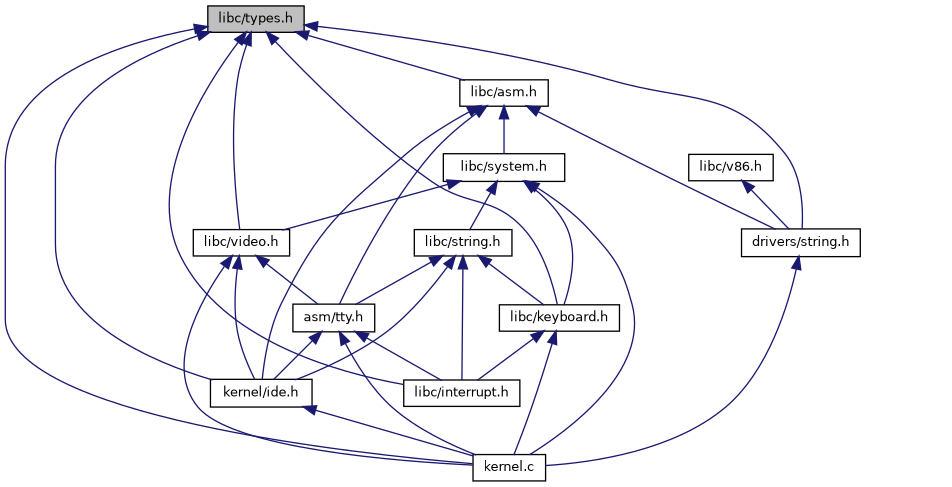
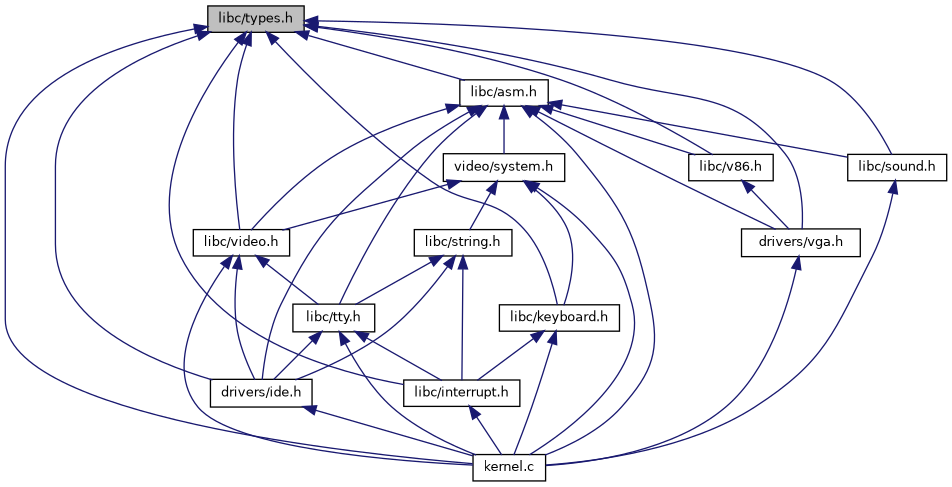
edge "libc/v86.h" -> "libc/types.h": added
edge "libc/v86.h" -> "libc/asm.h": added
edge "libc/video.h" -> "libc/asm.h": added
node "libc/system.h": label "libc/system.h" -> "video/system.h"
node "libc/sound.h": added
node "drivers/string.h": label "drivers/string.h" -> "drivers/vga.h"
edge "libc/keyboard.h" -> "libc/string.h": removed
edge "kernel.c" -> "libc/asm.h": added
node "asm/tty.h": label "asm/tty.h" -> "libc/tty.h"
node "kernel/ide.h": label "kernel/ide.h" -> "drivers/ide.h"
edge "kernel.c" -> "libc/interrupt.h": added
